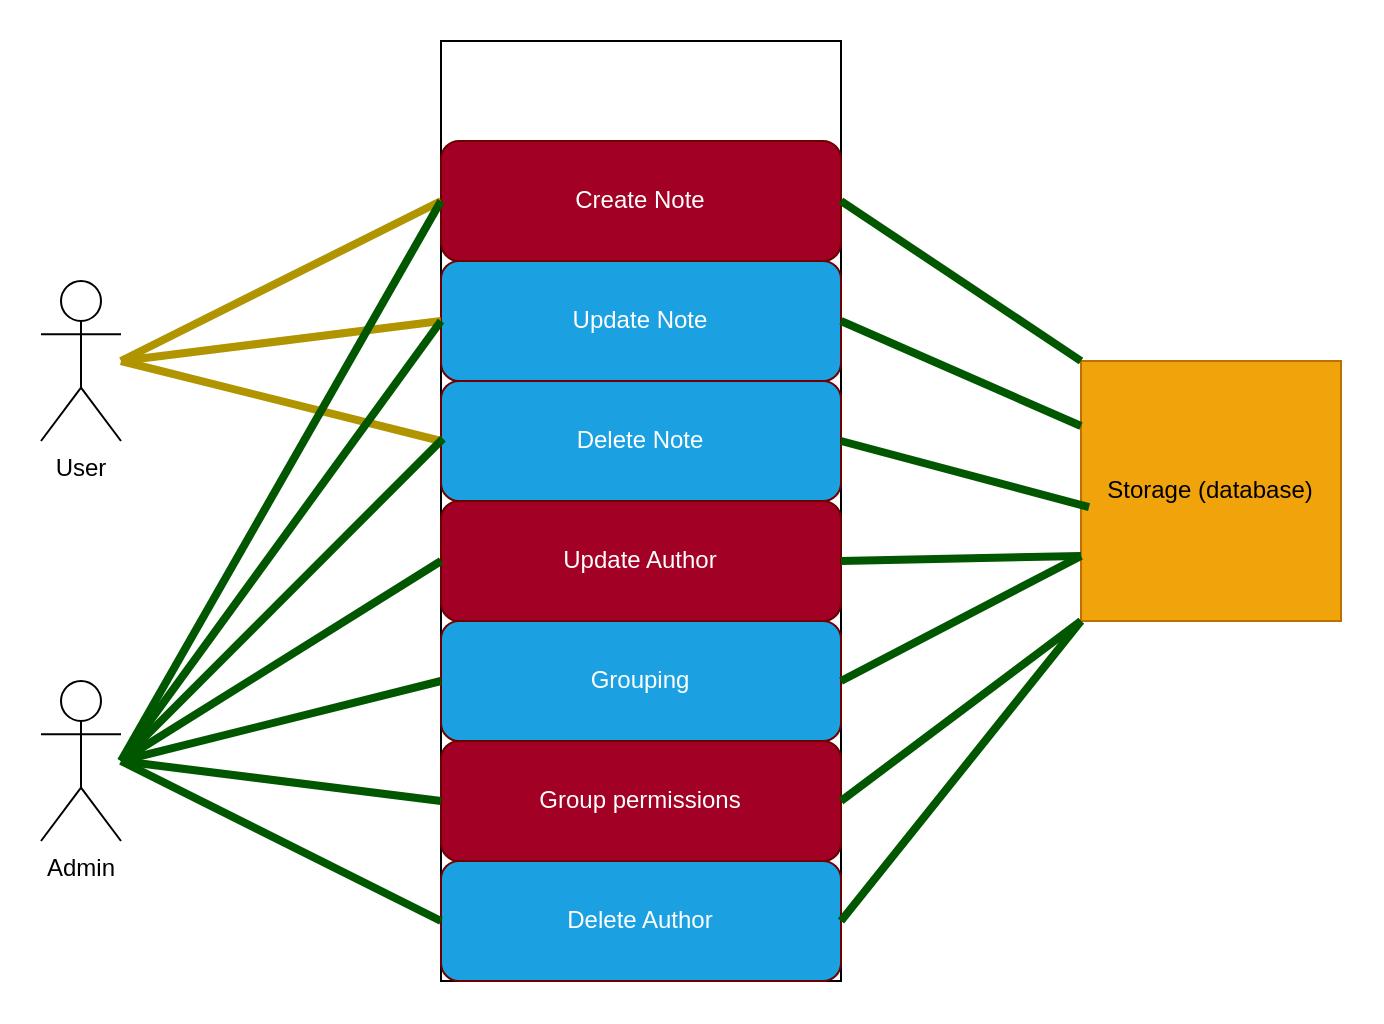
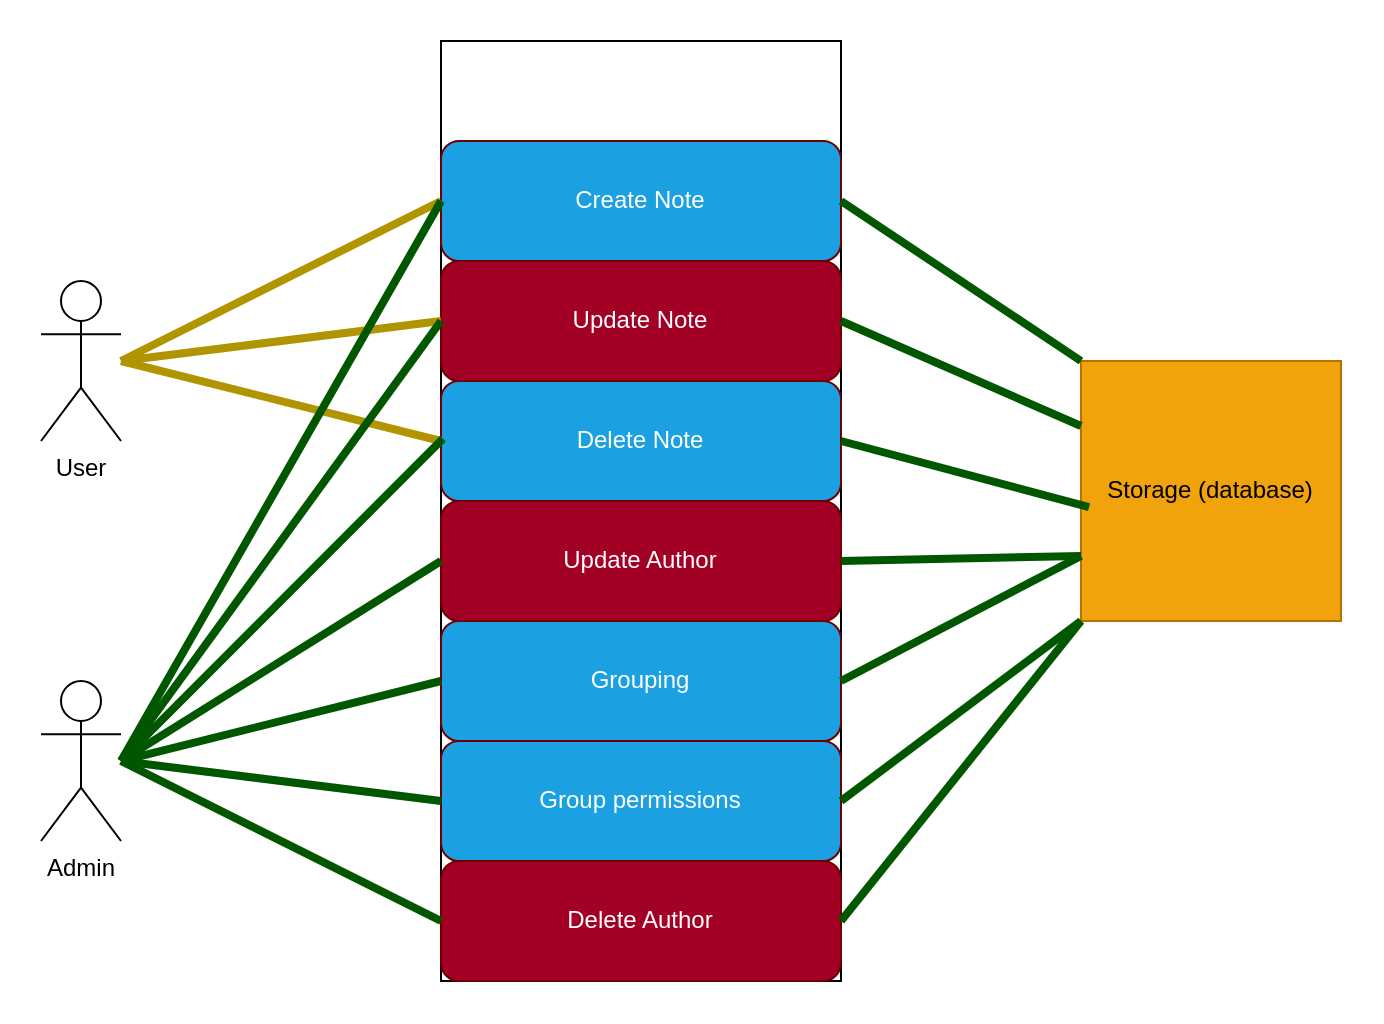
node "Create Note": fillcolor #a20025 -> #1ba1e2
node "Update Note": fillcolor #1ba1e2 -> #a20025
node "Group permissions": fillcolor #a20025 -> #1ba1e2
node "Delete Author": fillcolor #1ba1e2 -> #a20025
